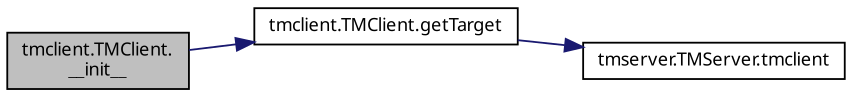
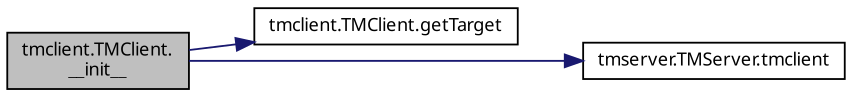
edge "tmclient.TMClient.getTarget" -> "tmserver.TMServer.tmclient": now "tmclient.TMClient. __init__" -> "tmserver.TMServer.tmclient"
